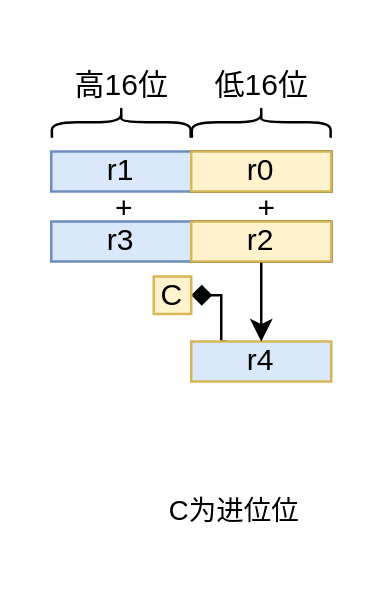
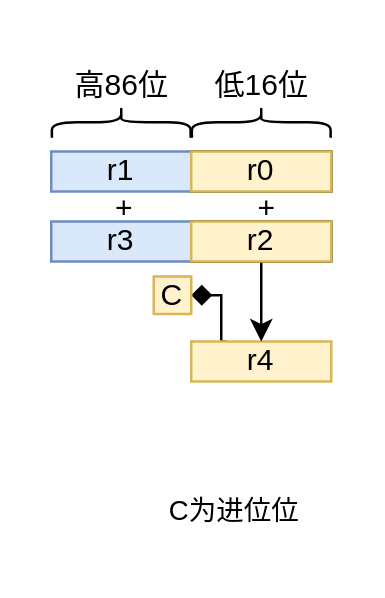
node "高16位": label "高16位" -> "高86位"
node "r4": fillcolor #dae8fc -> #fff2cc
